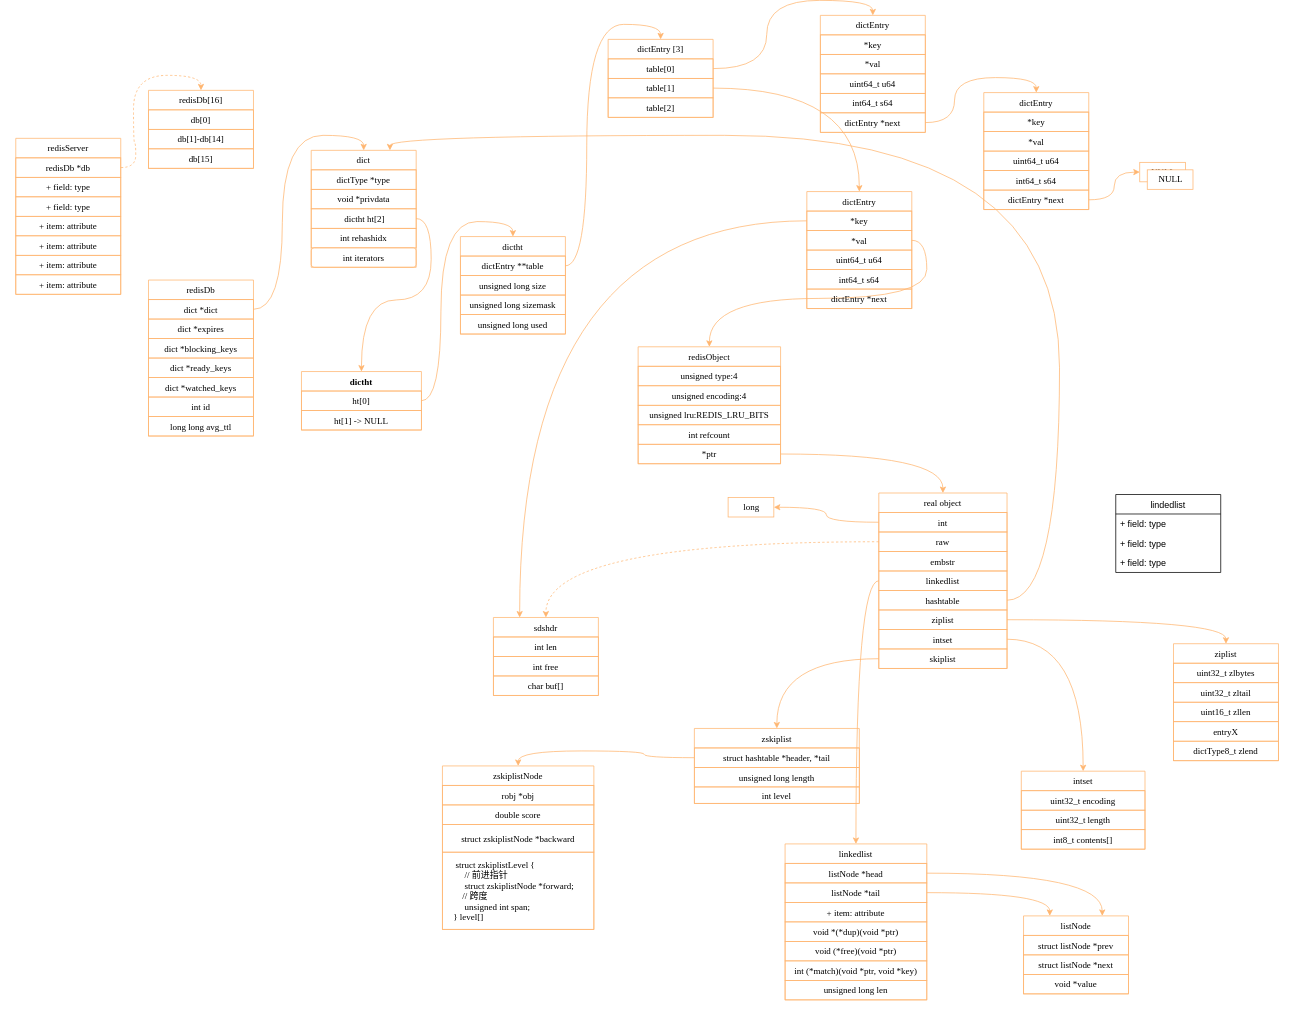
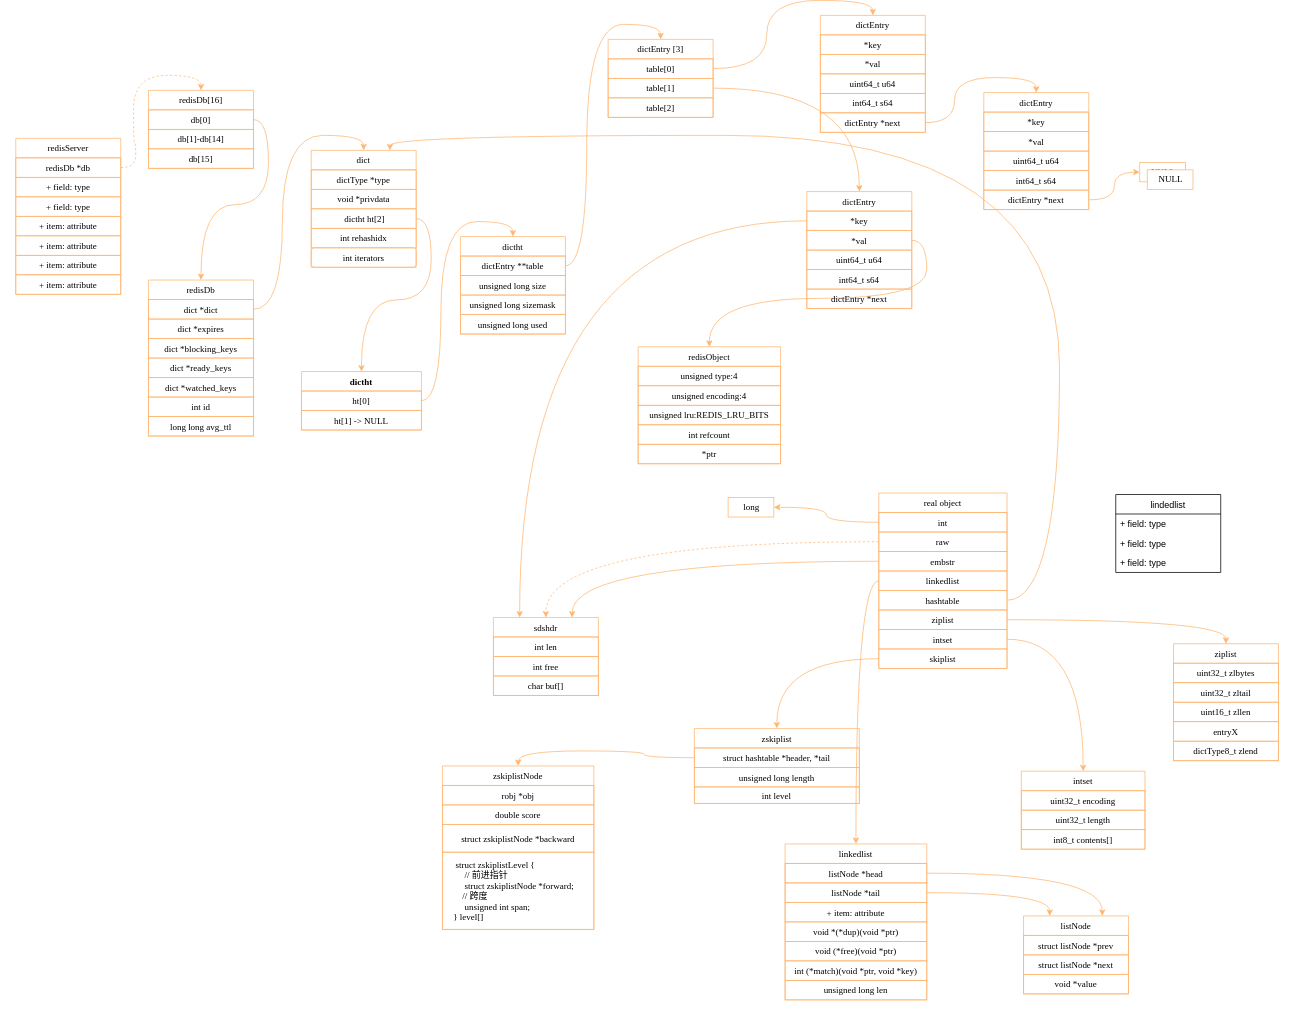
edge "db[0]" -> "redisDb": added
edge "*ptr" -> "real object": removed
edge "embstr" -> "sdshdr": added
